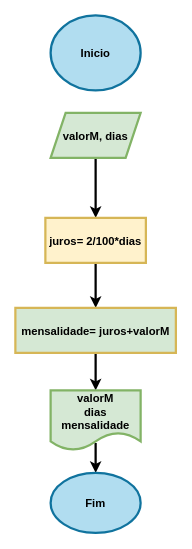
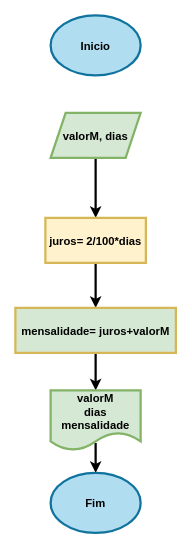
node "Inicio": size 90x75 -> 90x60
